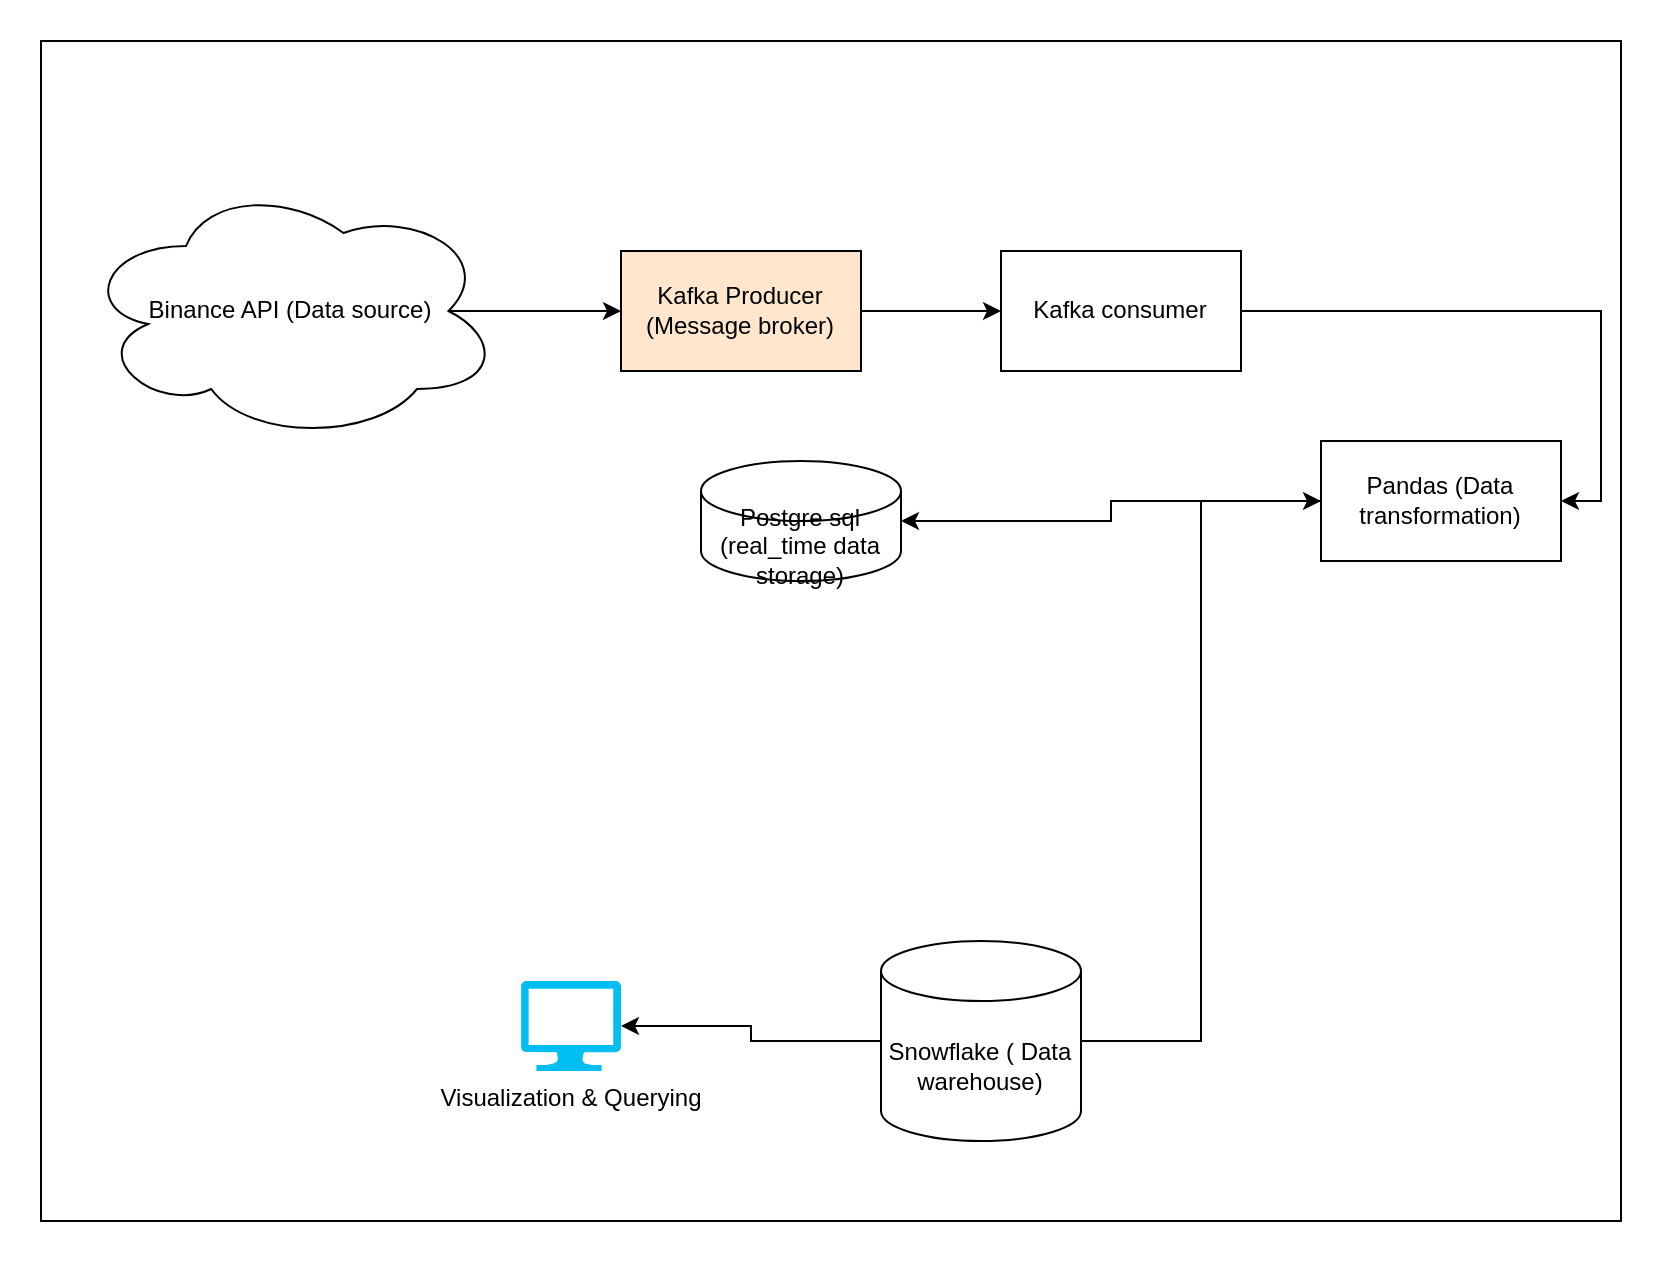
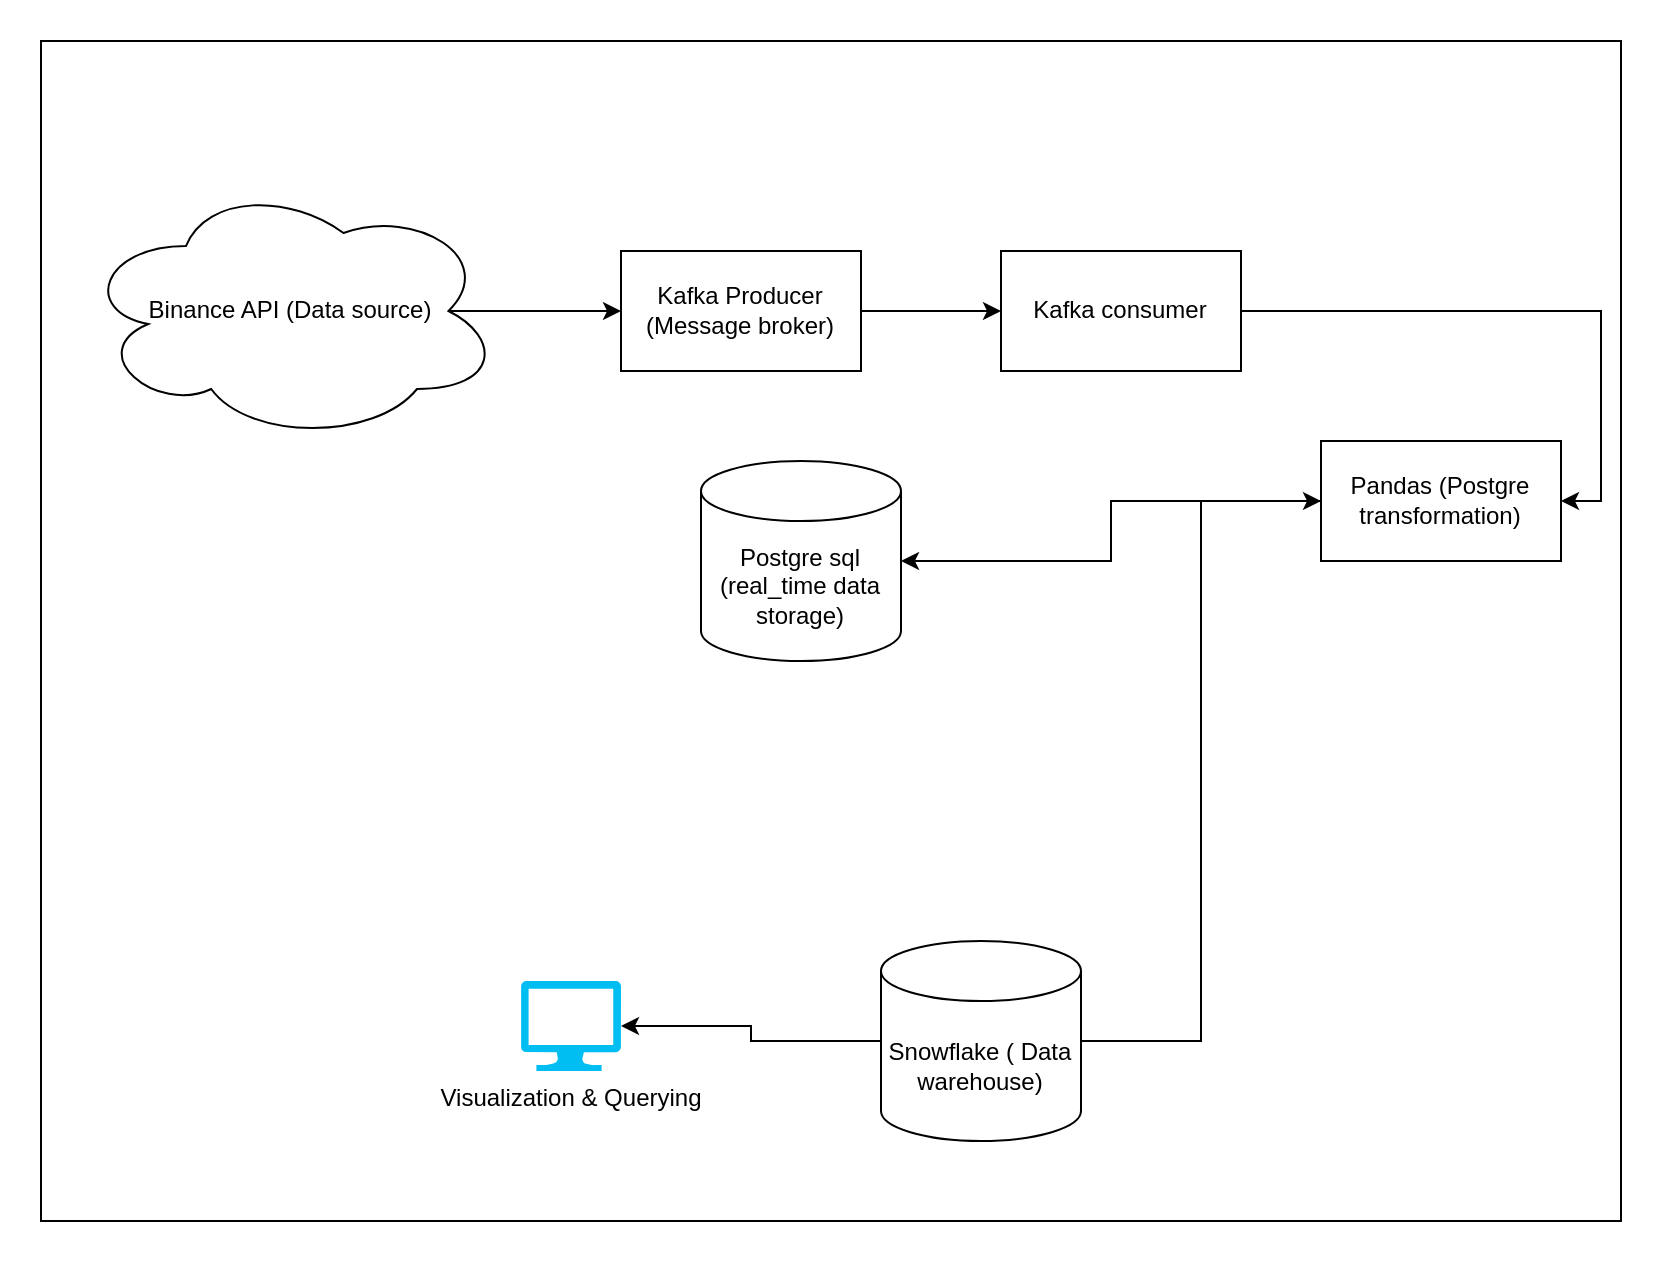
node "Kafka Producer (Message broker)": fillcolor #ffe6cc -> #ffffff
node "Pandas (Data transformation)": label "Pandas (Data transformation)" -> "Pandas (Postgre transformation)"
node "Postgre sql (real_time data storage)": size 200x120 -> 200x200
